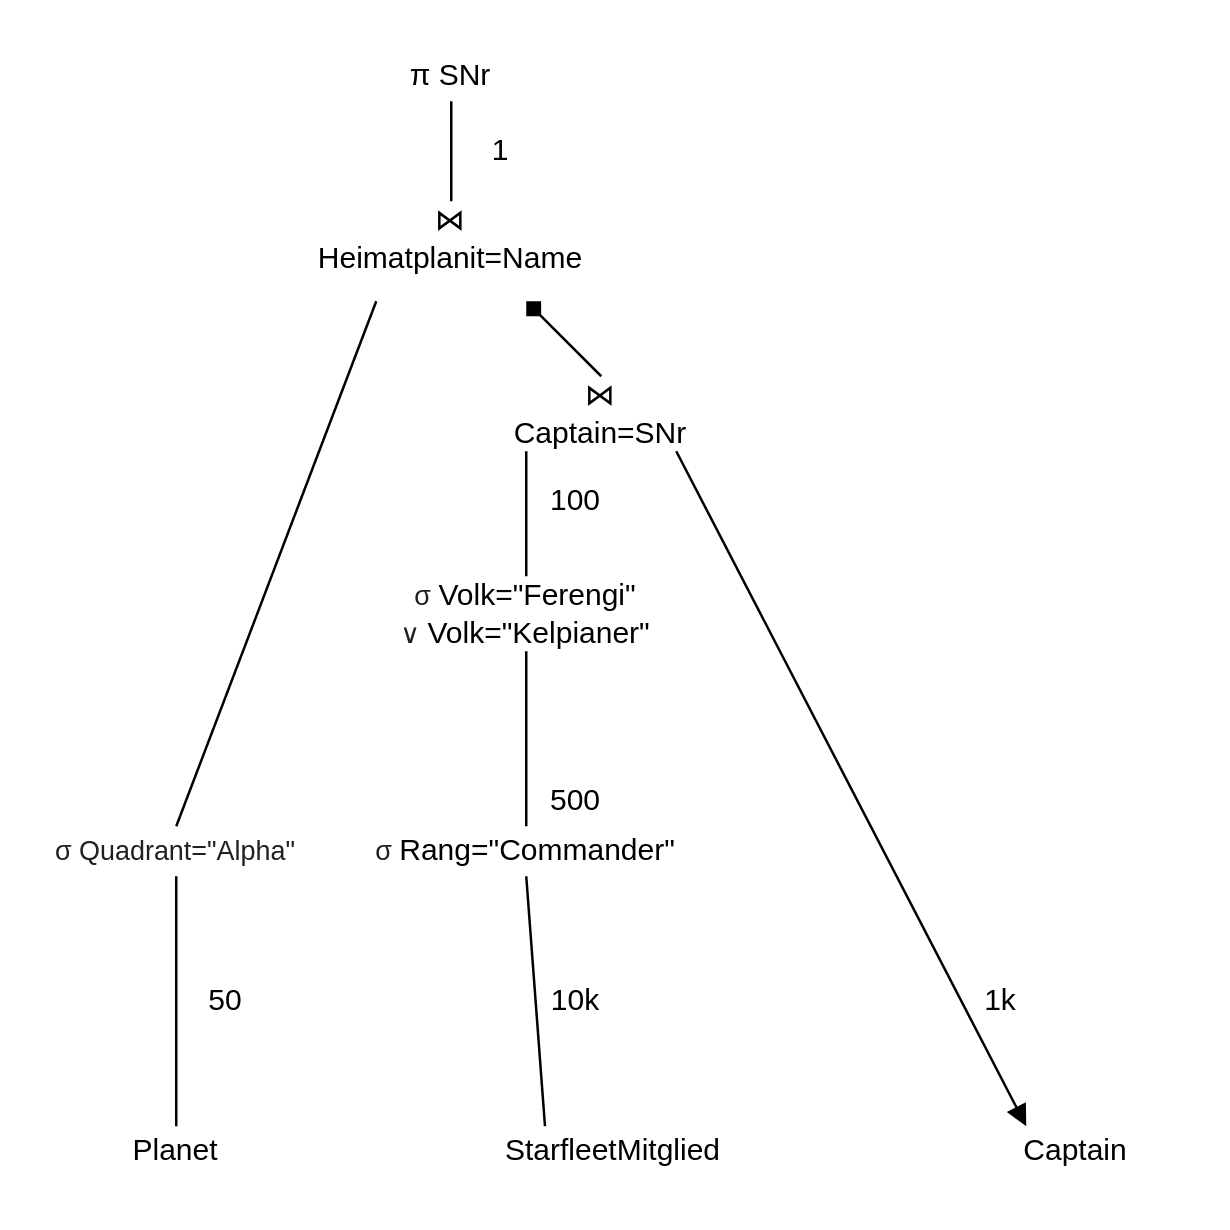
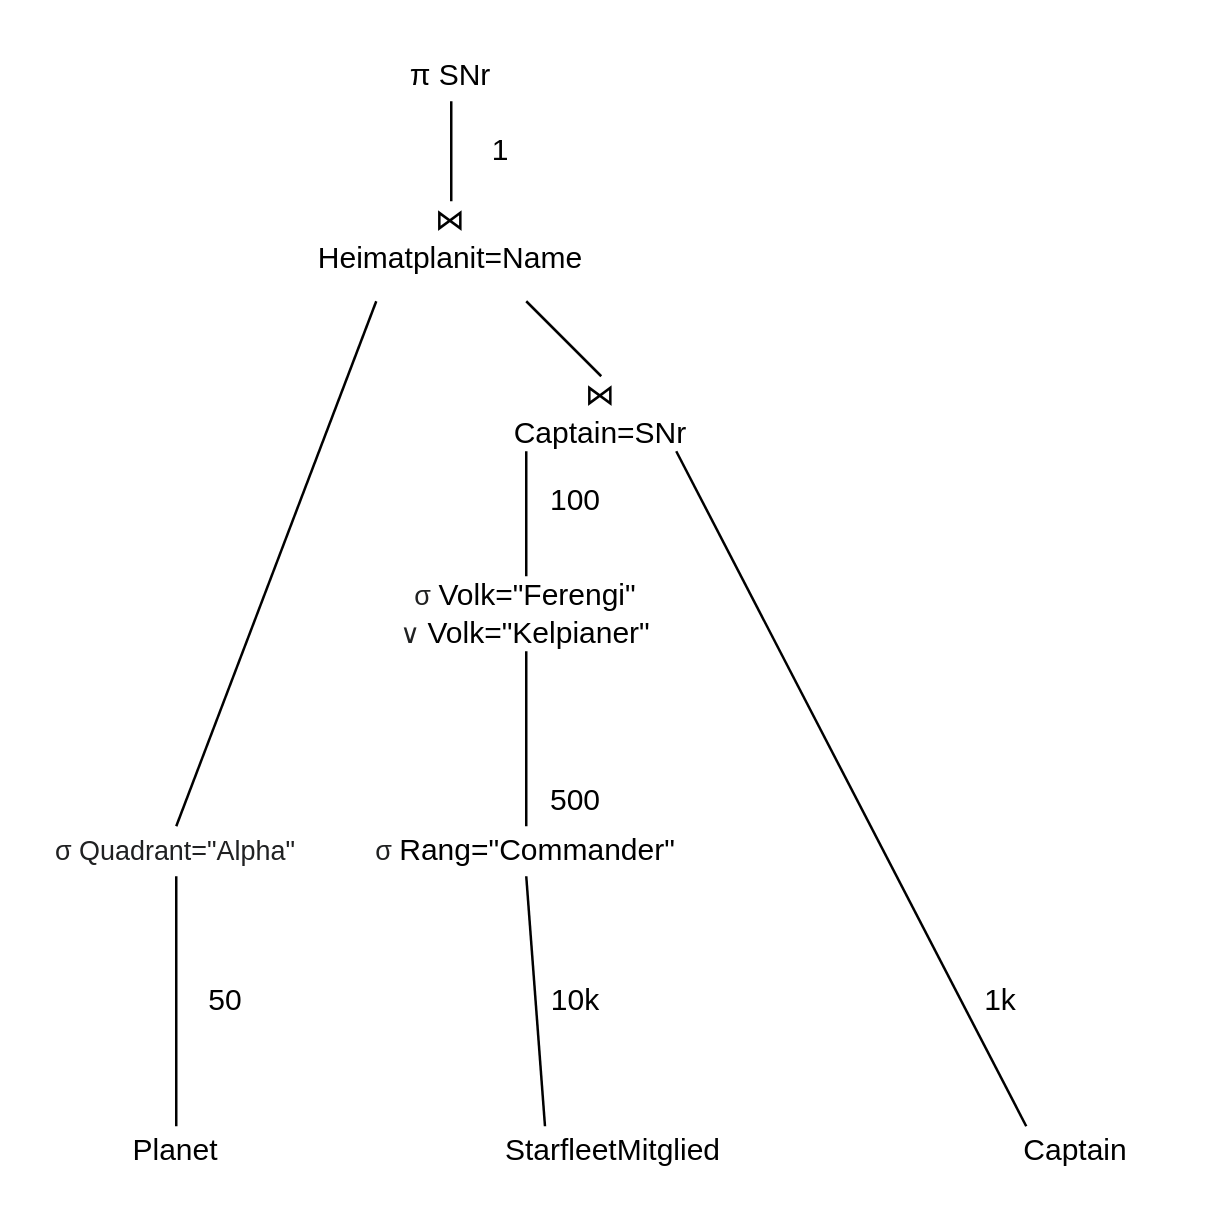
edge "⋈ Captain=SNr" -> "⋈ Heimatplanit=Name": arrowhead diamond -> none
edge "⋈ Captain=SNr" -> "Captain": arrowhead block -> none
